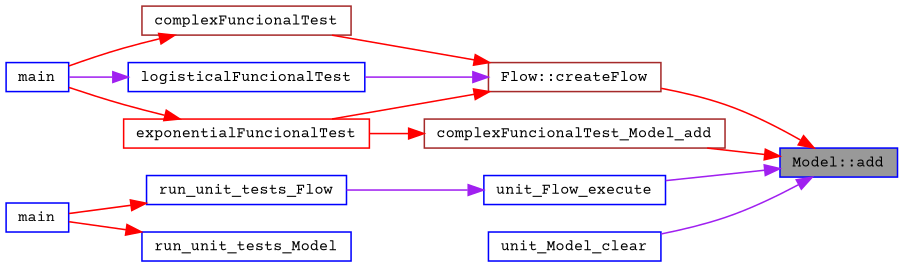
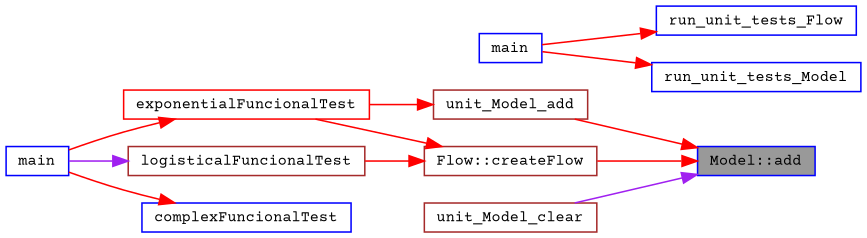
node "complexFuncionalTest": color brown -> blue
edge "complexFuncionalTest" -> "Flow::createFlow": removed
node "logisticalFuncionalTest": color blue -> brown
edge "logisticalFuncionalTest" -> "Flow::createFlow": color purple -> red
node "complexFuncionalTest_Model_add": label "complexFuncionalTest_Model_add" -> "unit_Model_add"
node "unit_Flow_execute": removed
node "unit_Model_clear": color blue -> brown
